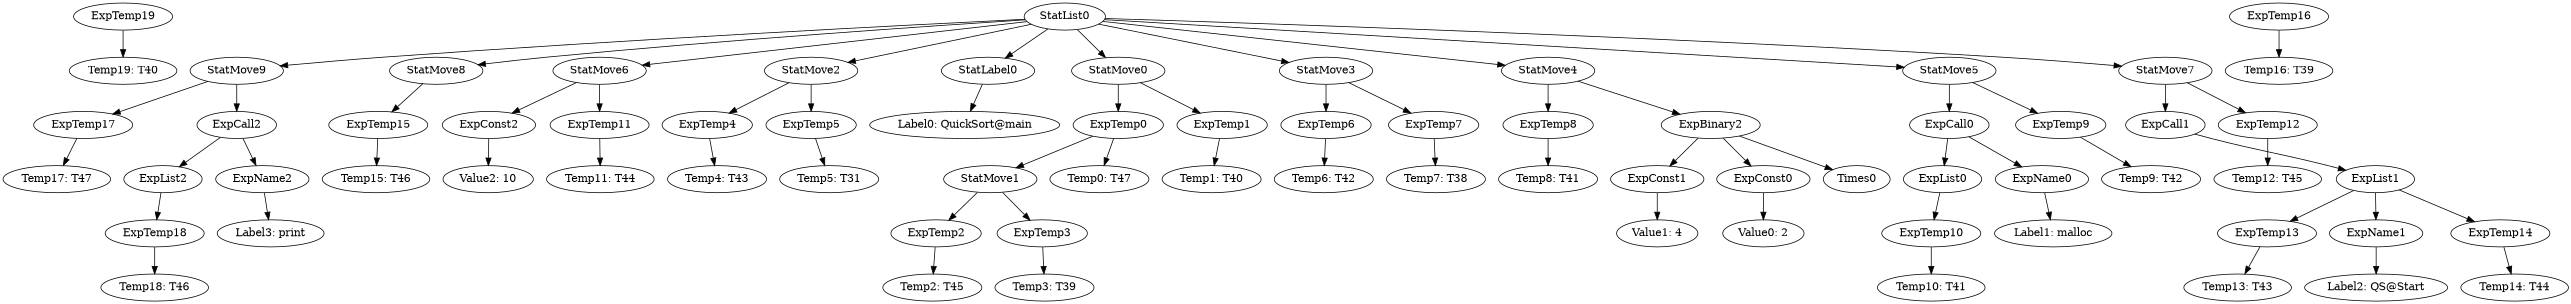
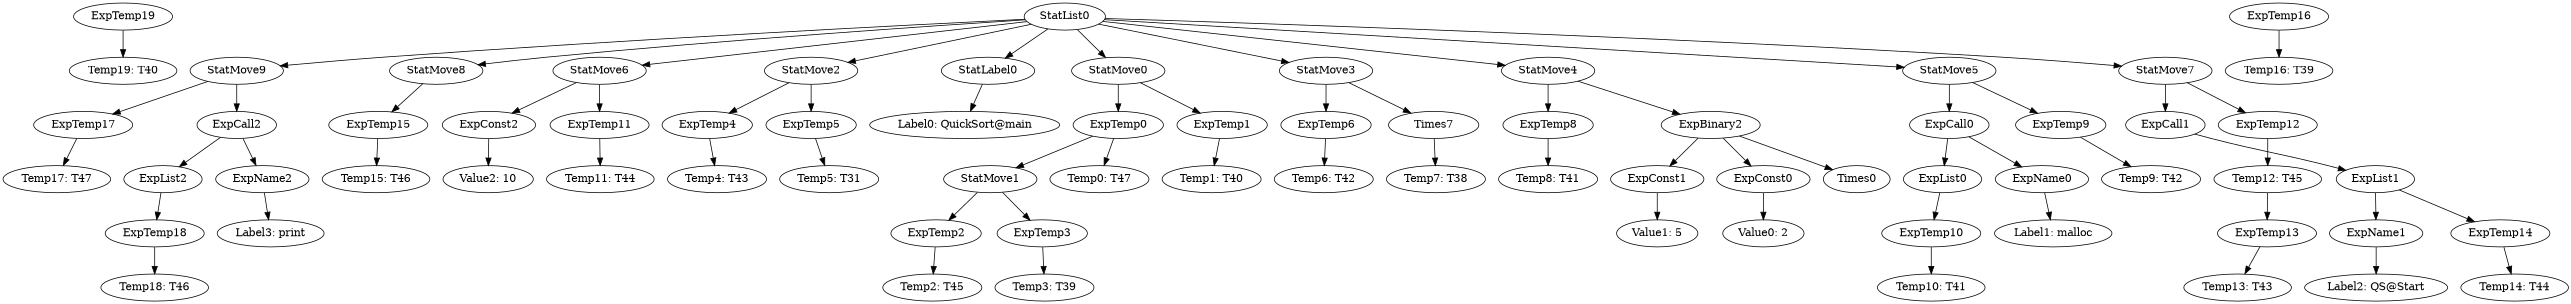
node "ExpTemp7": label "ExpTemp7" -> "Times7"
edge "ExpList1" -> "ExpTemp13": now "Temp12: T45" -> "ExpTemp13"
node "Value1: 4": label "Value1: 4" -> "Value1: 5"
